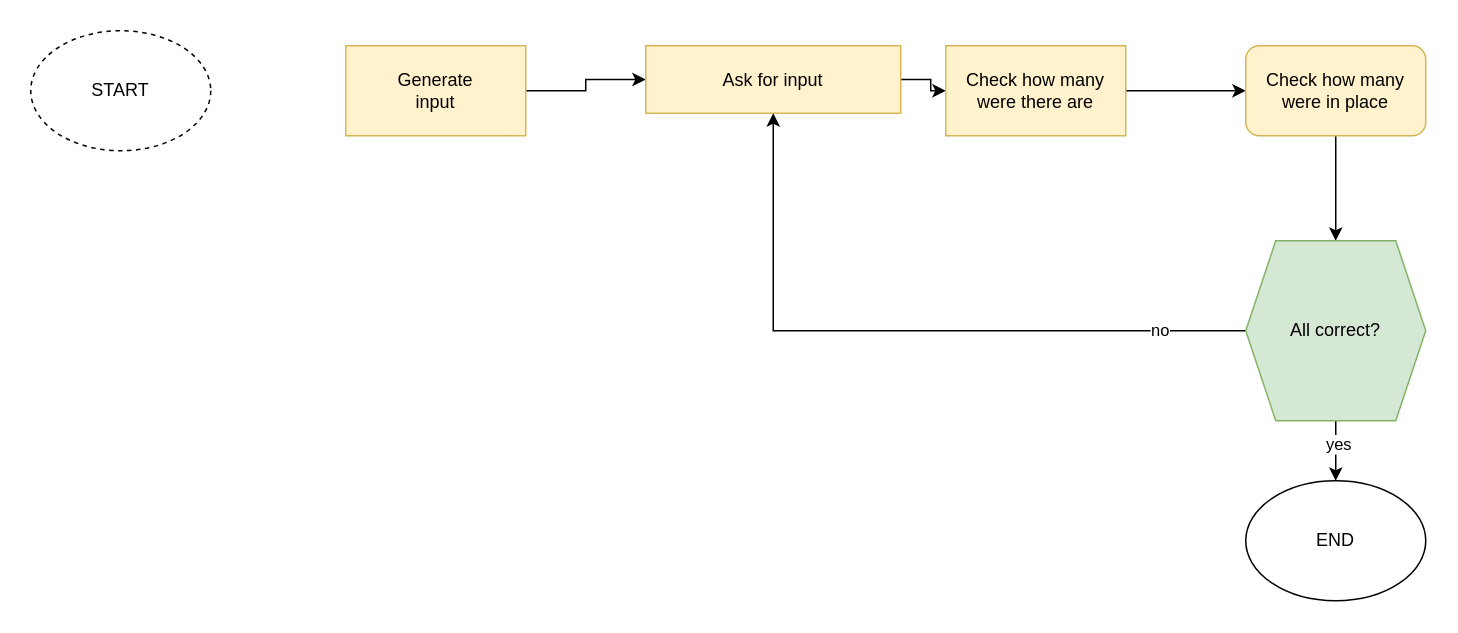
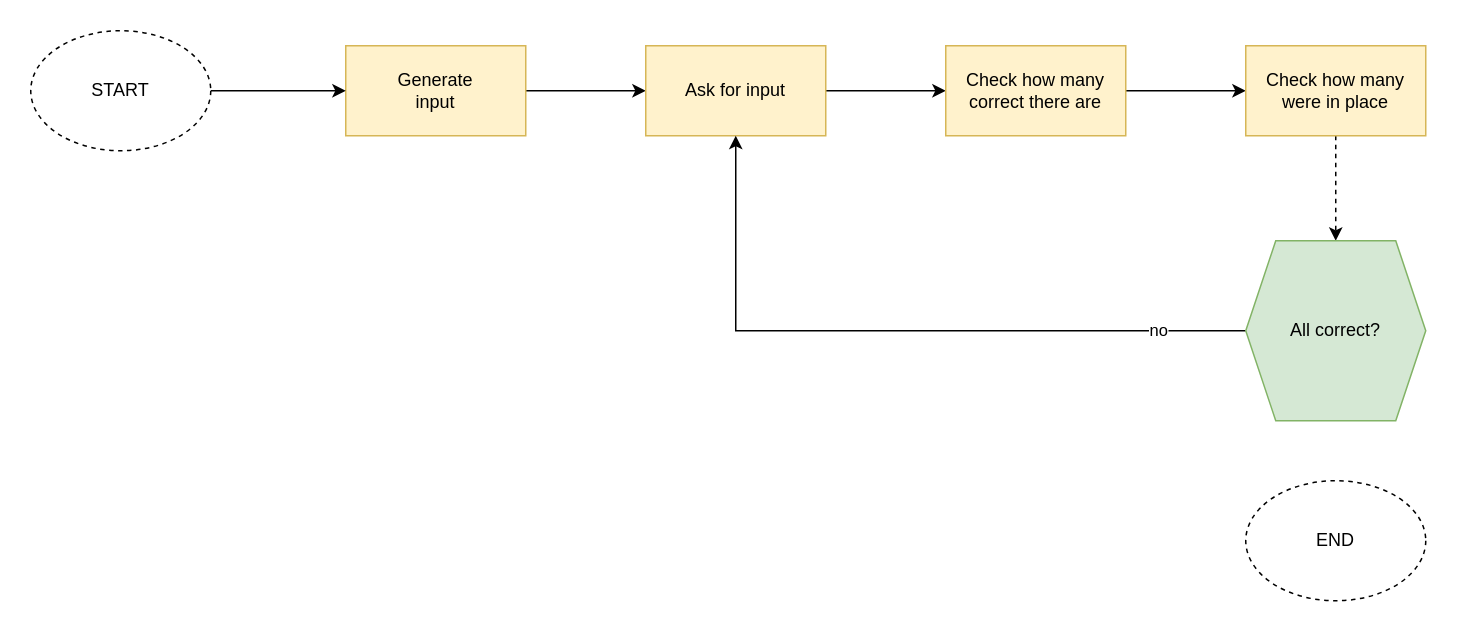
node "Ask for input": size 255x68 -> 180x90
edge "START" -> "Generate input": added
node "Check how many were there are": label "Check how many were there are" -> "Check how many correct there are"
node "Check how many were in place": shape rounded rectangle -> rectangle
edge "Check how many were in place" -> "All correct?": style solid -> dashed
edge "All correct?" -> "END": removed, label "yes"
node "END": style solid -> dashed
